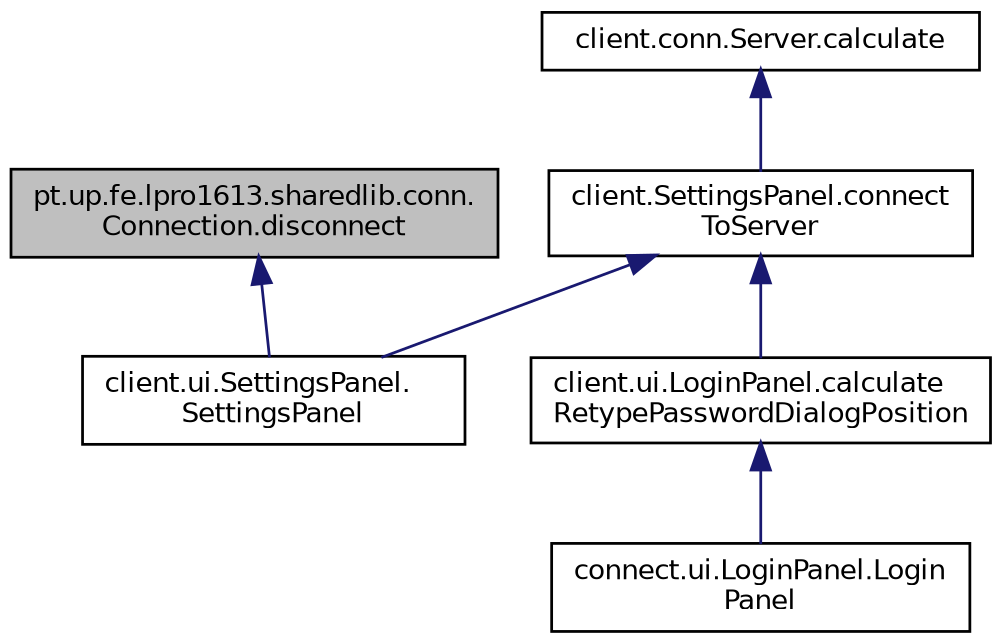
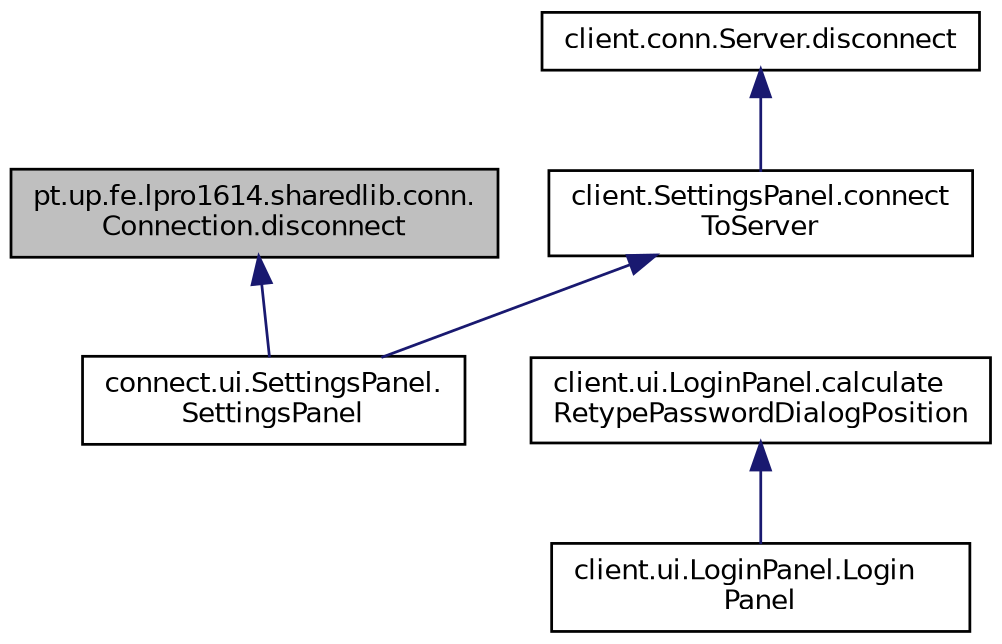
node "client.conn.Server.calculate": label "client.conn.Server.calculate" -> "client.conn.Server.disconnect"
node "pt.up.fe.lpro1613.sharedlib.conn. Connection.disconnect": label "pt.up.fe.lpro1613.sharedlib.conn. Connection.disconnect" -> "pt.up.fe.lpro1614.sharedlib.conn. Connection.disconnect"
edge "client.ui.LoginPanel.calculate RetypePasswordDialogPosition" -> "client.SettingsPanel.connect ToServer": removed
node "client.ui.SettingsPanel. SettingsPanel": label "client.ui.SettingsPanel. SettingsPanel" -> "connect.ui.SettingsPanel. SettingsPanel"
node "connect.ui.LoginPanel.Login Panel": label "connect.ui.LoginPanel.Login Panel" -> "client.ui.LoginPanel.Login Panel"
